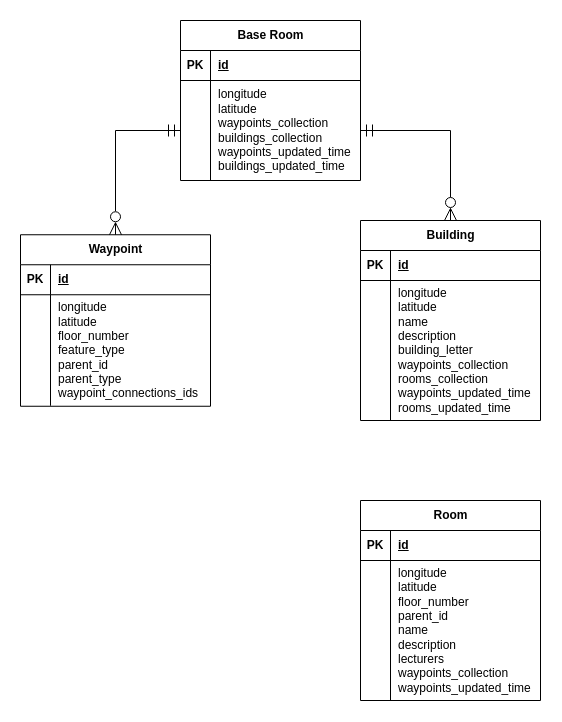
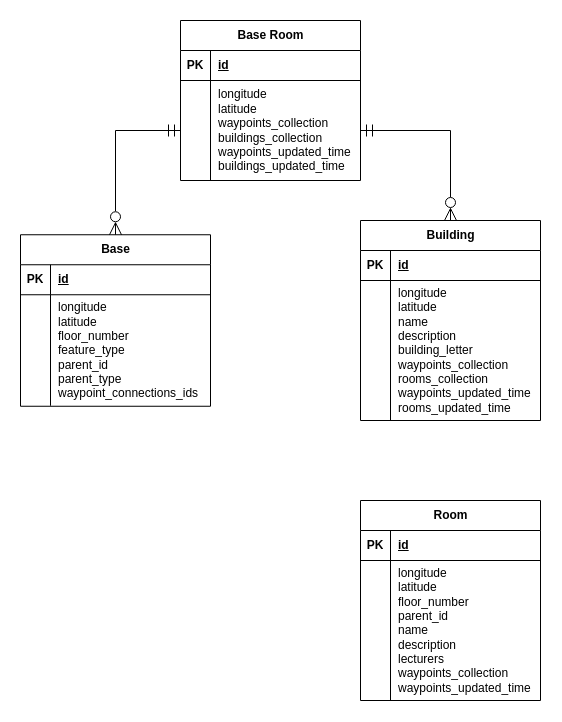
node "Waypoint": label "Waypoint" -> "Base"
